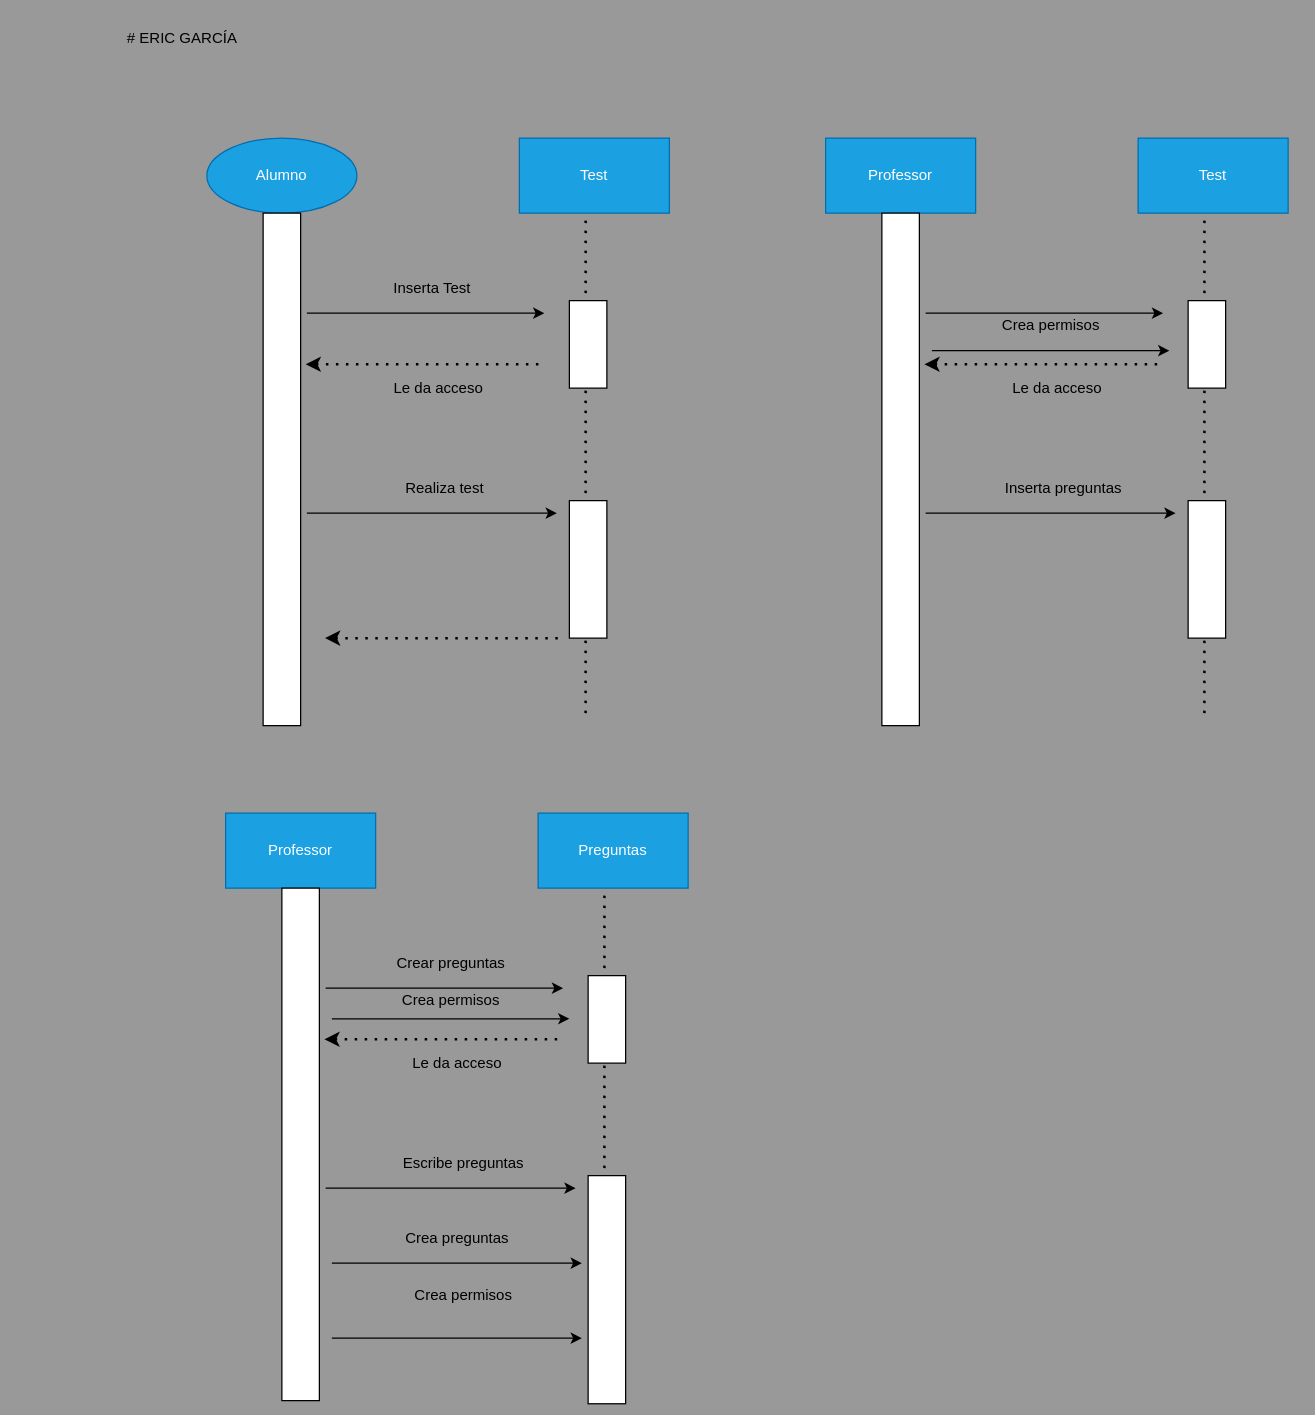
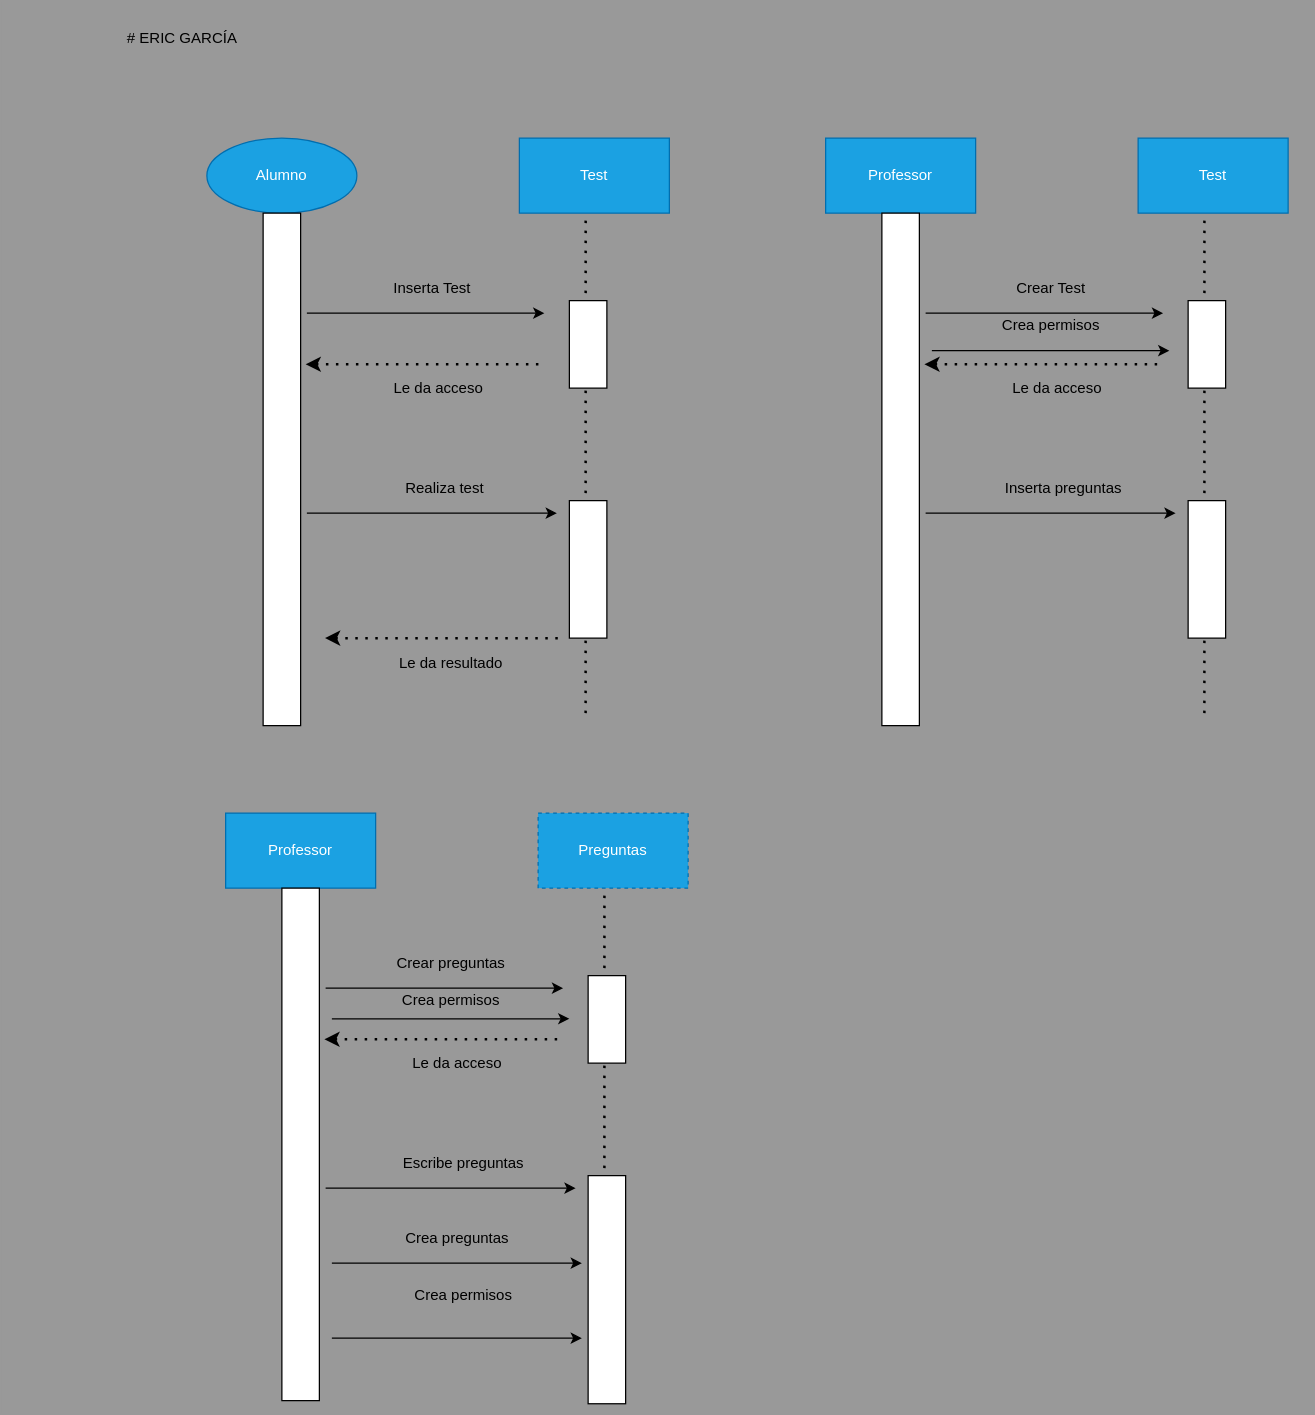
node "Crear Test": added
node "Le da resultado": added
node "Preguntas": style solid -> dashed
